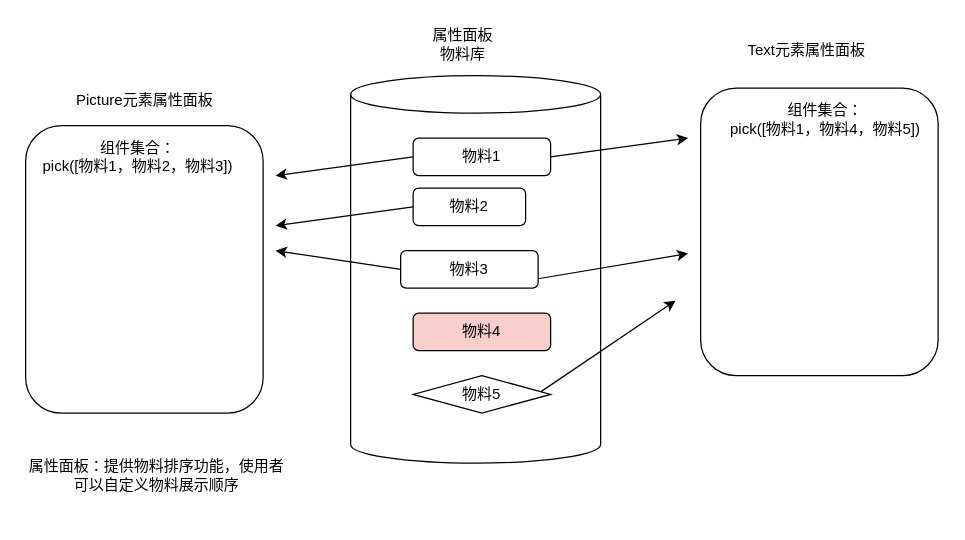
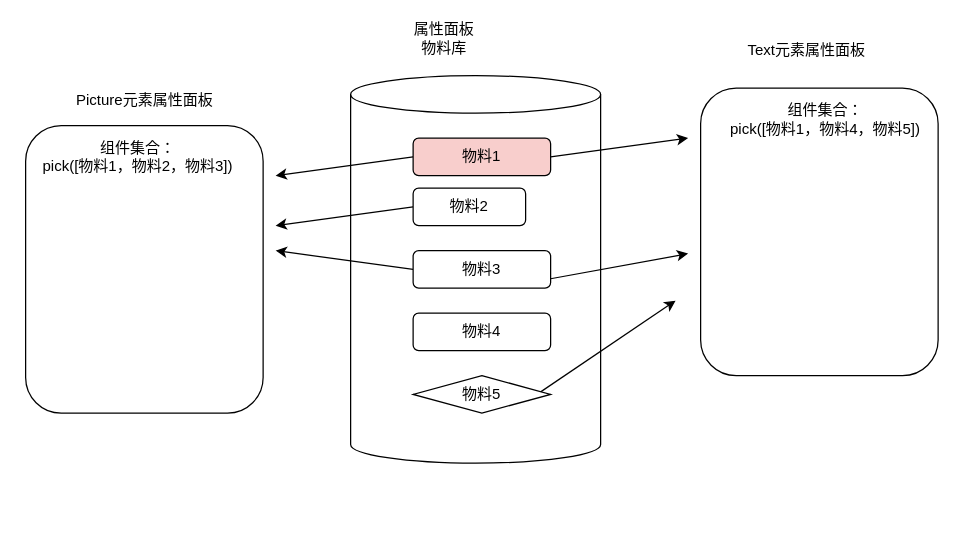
node "属性面板物料库": moved (463, 44) -> (444, 38)
node "物料1": fillcolor #ffffff -> #f8cecc
node "物料3": moved (469, 269) -> (482, 269)
node "物料4": fillcolor #f8cecc -> #ffffff
node "属性面板：提供物料排序功能，使用者可以自定义物料展示顺序": removed
